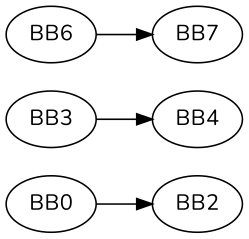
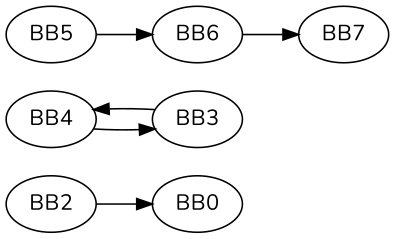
node "BB5": added
edge "BB4" -> "BB3": added
edge "BB0" -> "BB2": reversed
